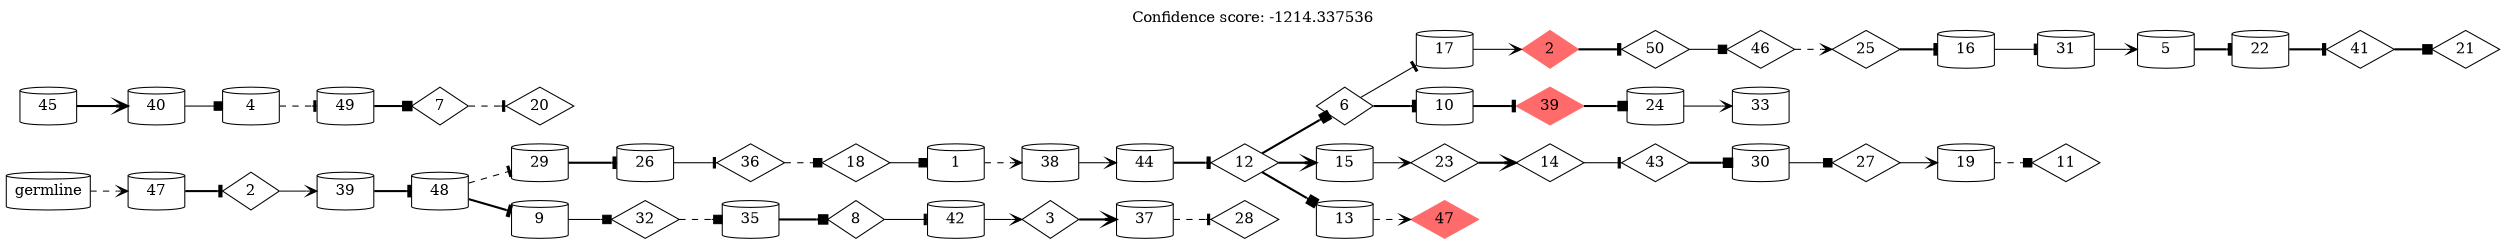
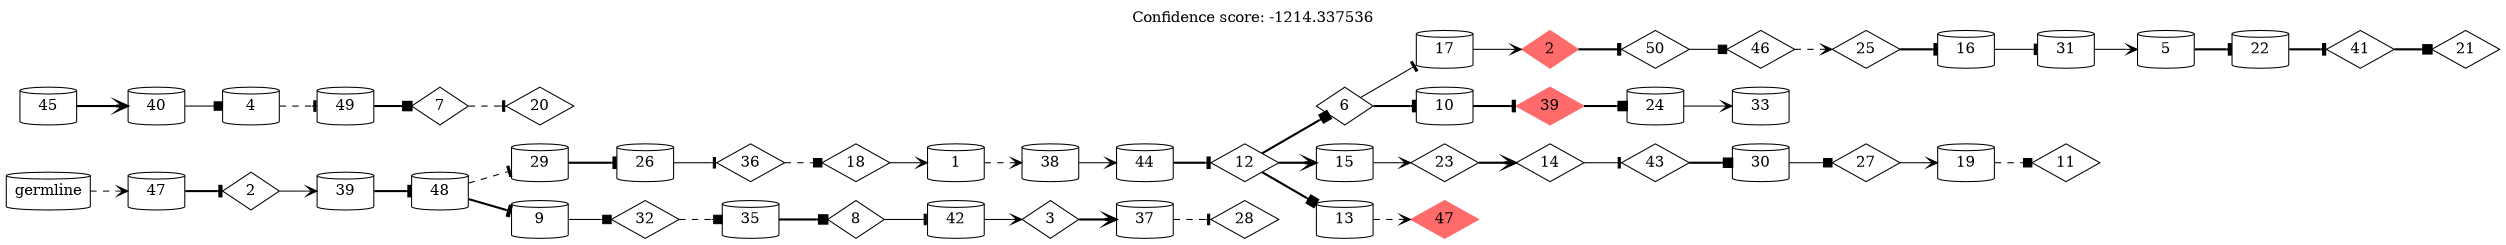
edge "18" -> "1": arrowhead box -> vee
